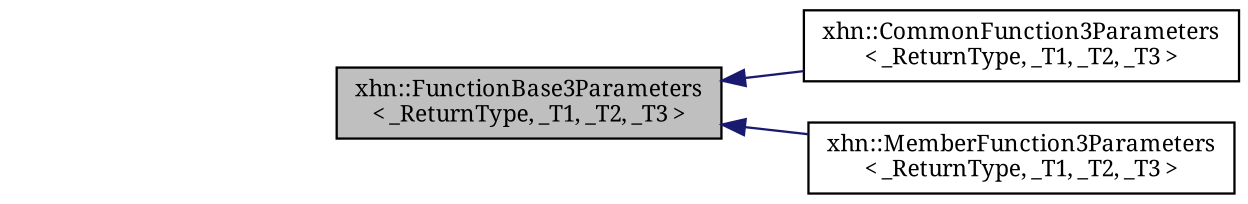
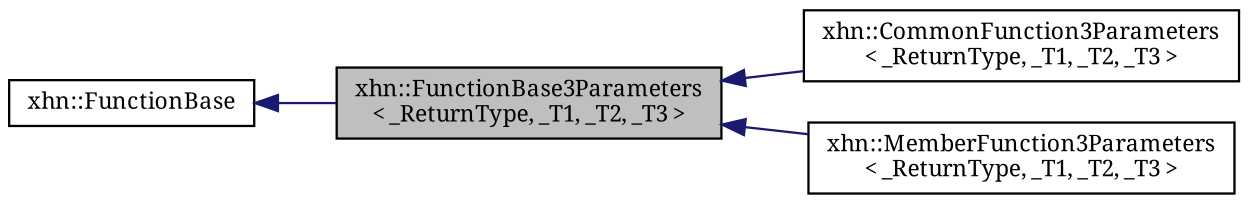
node "xhn::FunctionBase": added
